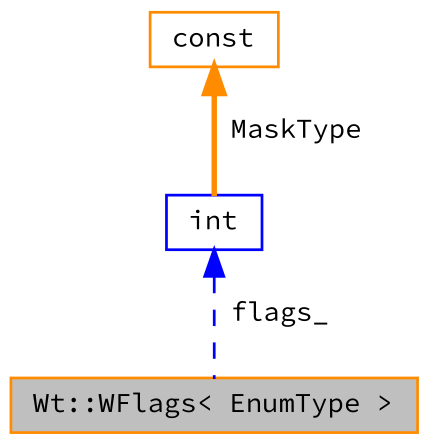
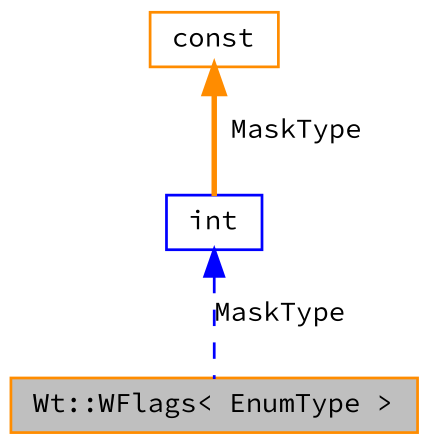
edge "Wt::WFlags< EnumType >" -> "int": label " flags_" -> " MaskType"
